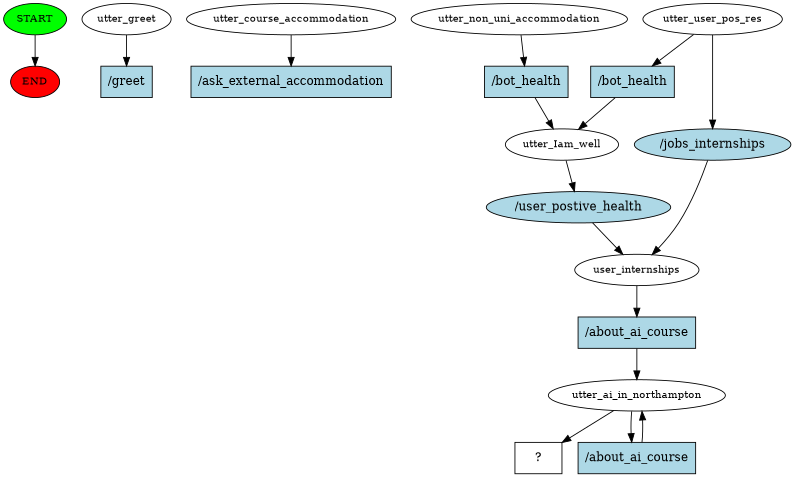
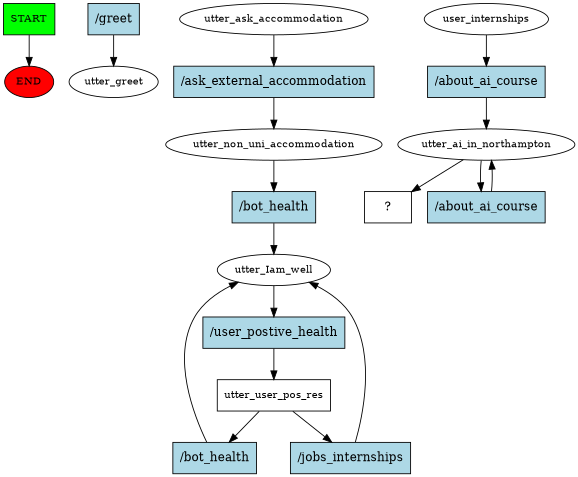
node "START": shape ellipse -> box
node "utter_course_accommodation": label "utter_course_accommodation" -> "utter_ask_accommodation"
node "utter_user_pos_res": shape ellipse -> box
edge "utter_greet" -> "/greet": reversed
edge "/ask_external_accommodation" -> "utter_non_uni_accommodation": added
node "/jobs_internships": shape ellipse -> box
node "/user_postive_health": shape ellipse -> box
edge "/jobs_internships" -> "user_internships": now "/jobs_internships" -> "utter_Iam_well"
edge "/user_postive_health" -> "user_internships": now "/user_postive_health" -> "utter_user_pos_res"
